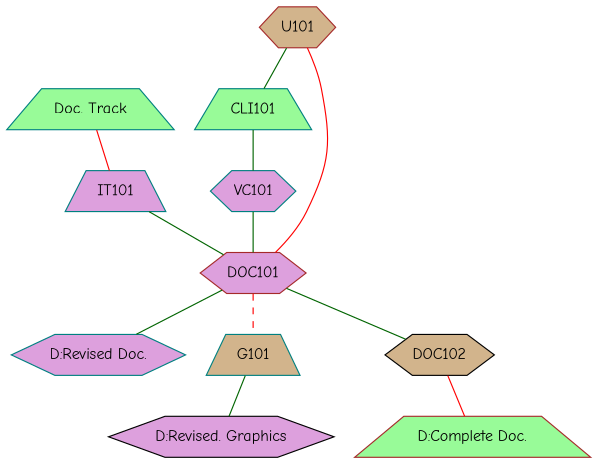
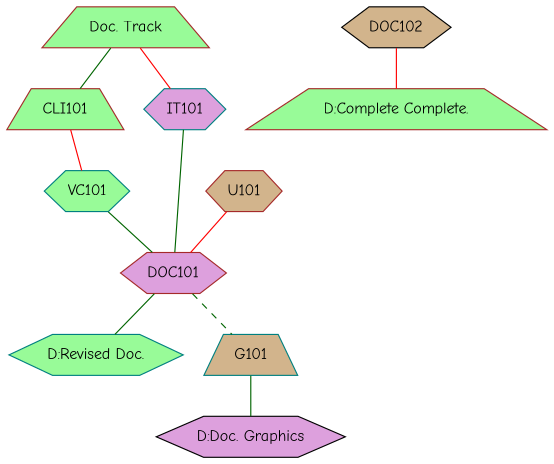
edge "U101" -- "CLI101": now "Doc. Track" -- "CLI101"
node "Doc. Track": color teal -> brown
node "CLI101": color teal -> brown
edge "CLI101" -- "VC101": color darkgreen -> red
node "IT101": shape trapezium -> hexagon
node "VC101": fillcolor plum -> palegreen
edge "DOC101" -- "G101": color red -> darkgreen
edge "DOC101" -- "DOC102": removed
node "D:Revised Doc.": fillcolor plum -> palegreen
node "D:Revised. Graphics": label "D:Revised. Graphics" -> "D:Doc. Graphics"
node "D:Complete Doc.": label "D:Complete Doc." -> "D:Complete Complete."
